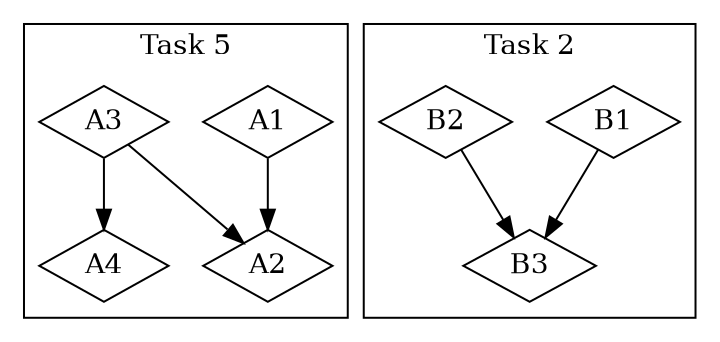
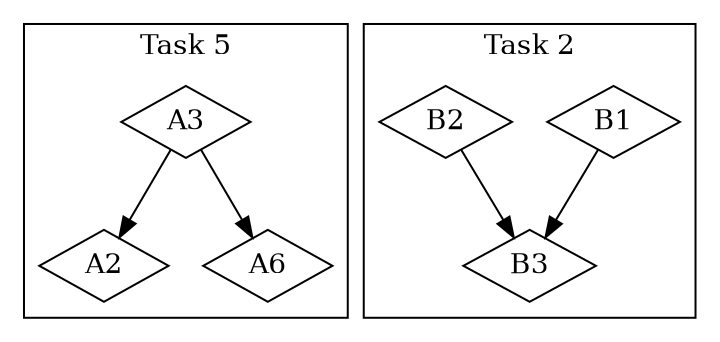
node "A1": removed
node "A4": label "A4" -> "A6"
